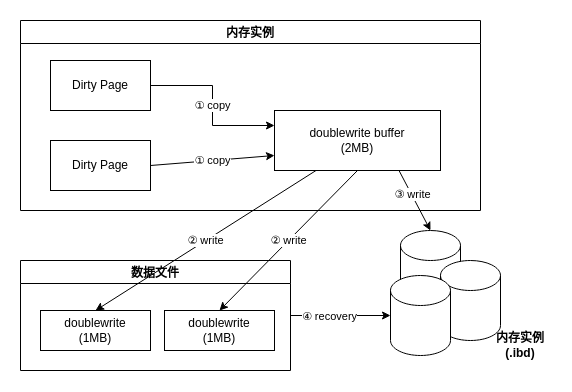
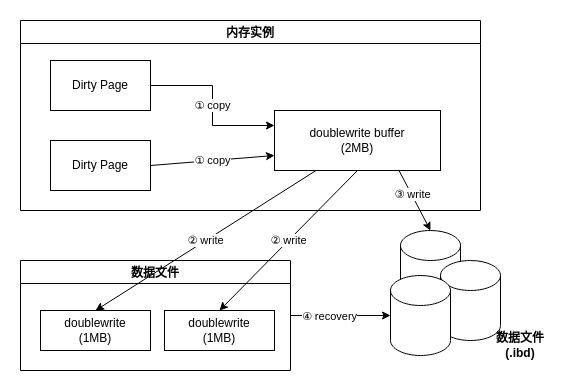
node "内存实例(.ibd)": label "内存实例(.ibd)" -> "数据文件(.ibd)"
